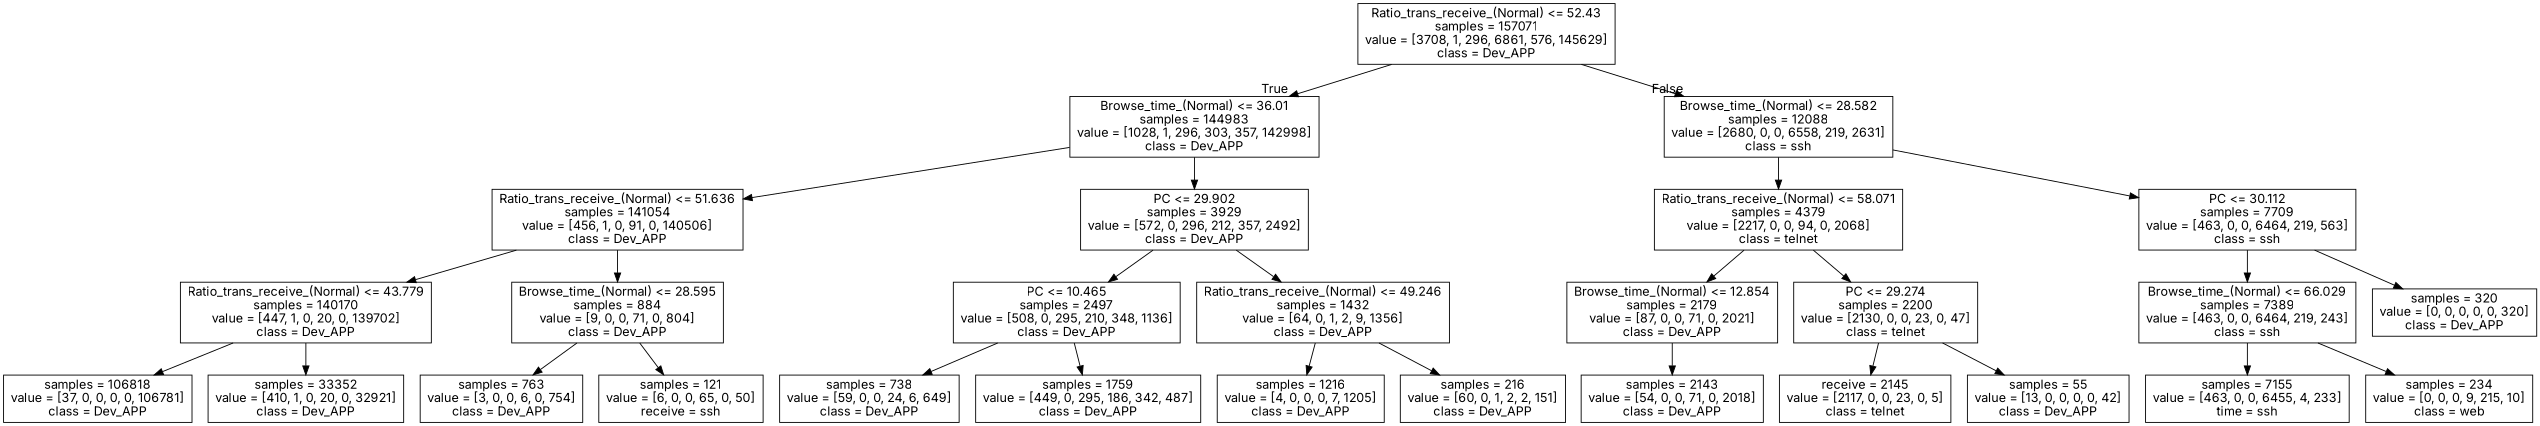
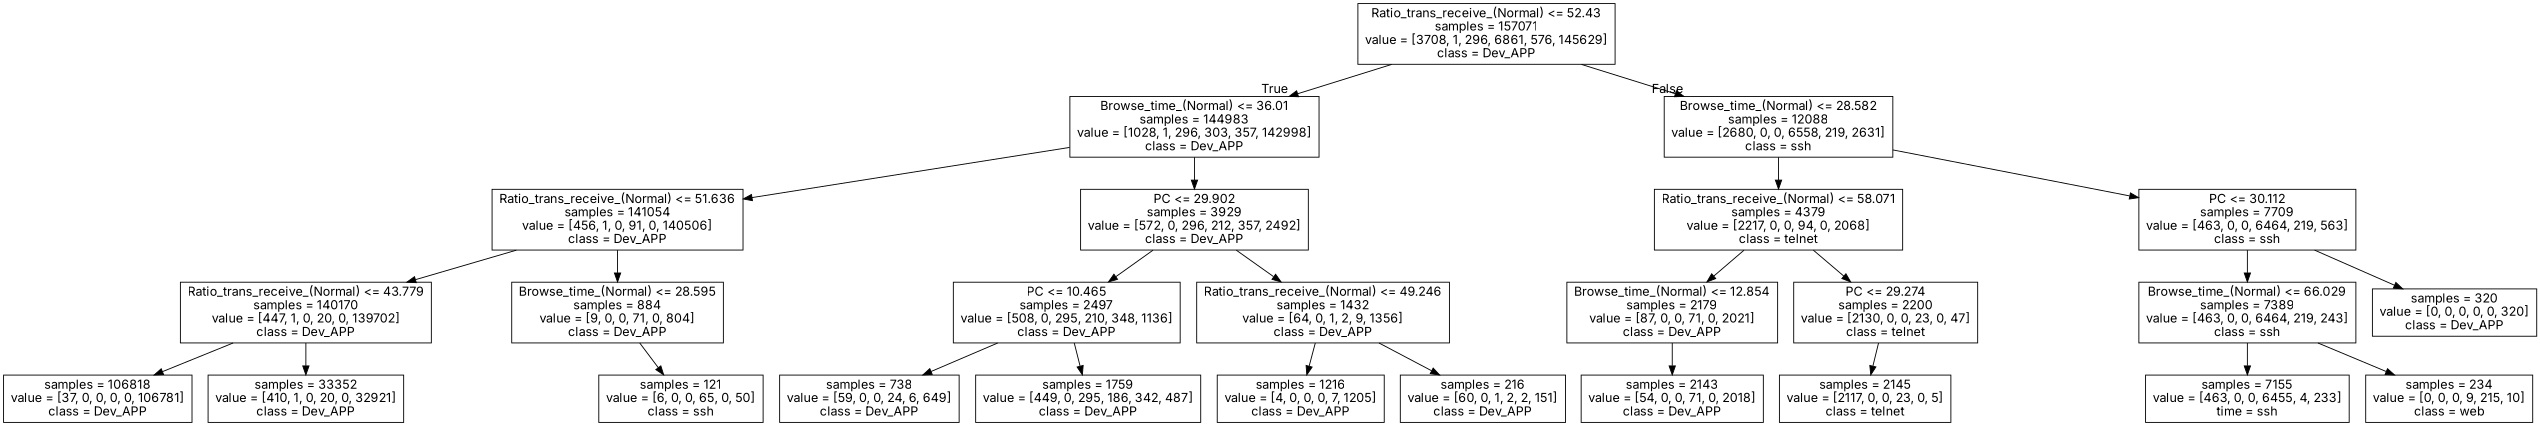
node "samples = 763 value = [3, 0, 0, 6, 0, 754] class = Dev_APP": removed
node "samples = 121 value = [6, 0, 0, 65, 0, 50] receive = ssh": label "samples = 121 value = [6, 0, 0, 65, 0, 50] receive = ssh" -> "samples = 121 value = [6, 0, 0, 65, 0, 50] class = ssh"
node "receive = 2145 value = [2117, 0, 0, 23, 0, 5] class = telnet": label "receive = 2145 value = [2117, 0, 0, 23, 0, 5] class = telnet" -> "samples = 2145 value = [2117, 0, 0, 23, 0, 5] class = telnet"
node "samples = 55 value = [13, 0, 0, 0, 0, 42] class = Dev_APP": removed
